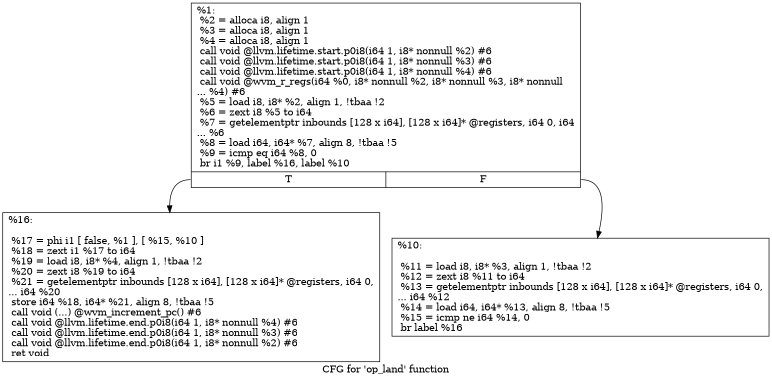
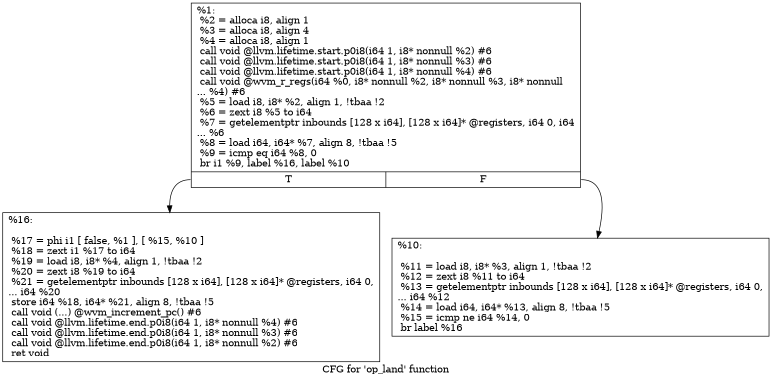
node "%1:": text "%3 = alloca i8, align 1" -> "%3 = alloca i8, align 4"
